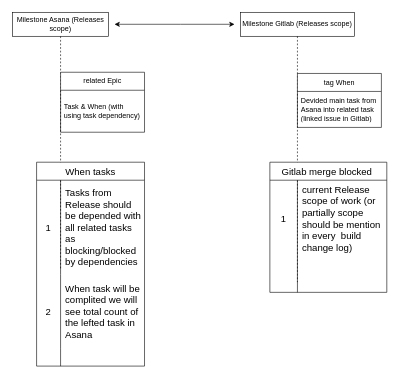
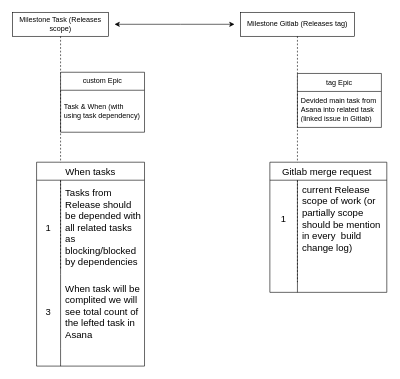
node "Milestone Asana (Releases scope)": label "Milestone Asana (Releases scope)" -> "Milestone Task (Releases scope)"
node "Milestone Gitlab (Releases scope)": label "Milestone Gitlab (Releases scope)" -> "Milestone Gitlab (Releases tag)"
node "related Epic": label "related Epic" -> "custom Epic"
node "tag When": label "tag When" -> "tag Epic"
node "Gitlab merge blocked": label "Gitlab merge blocked" -> "Gitlab merge request"
node "2": label "2" -> "3"
